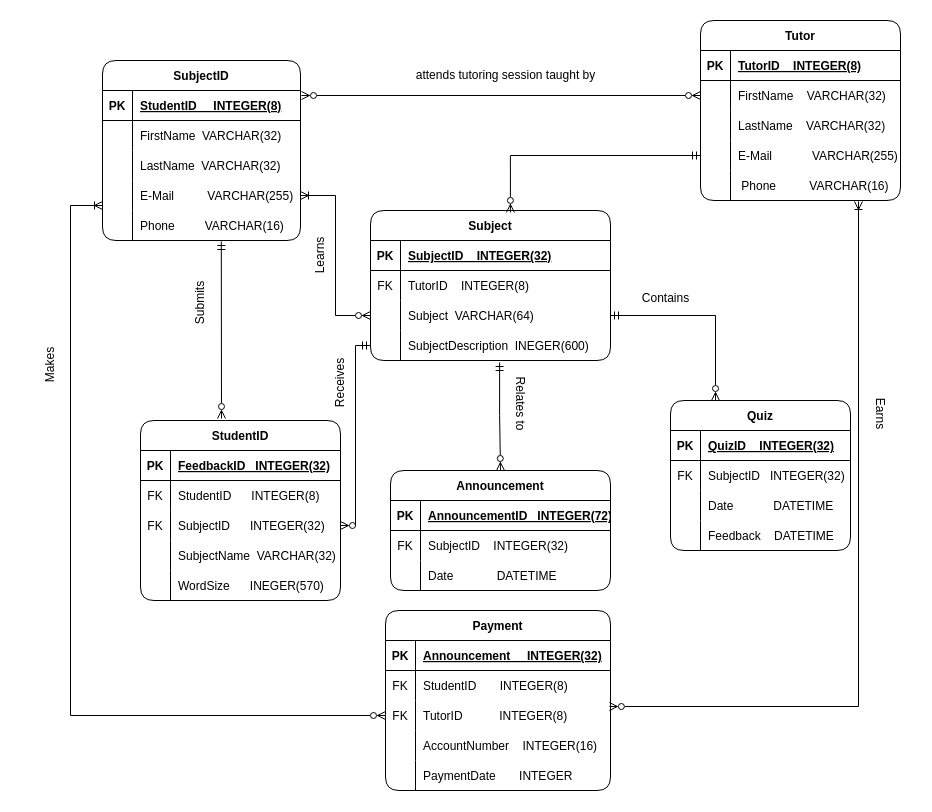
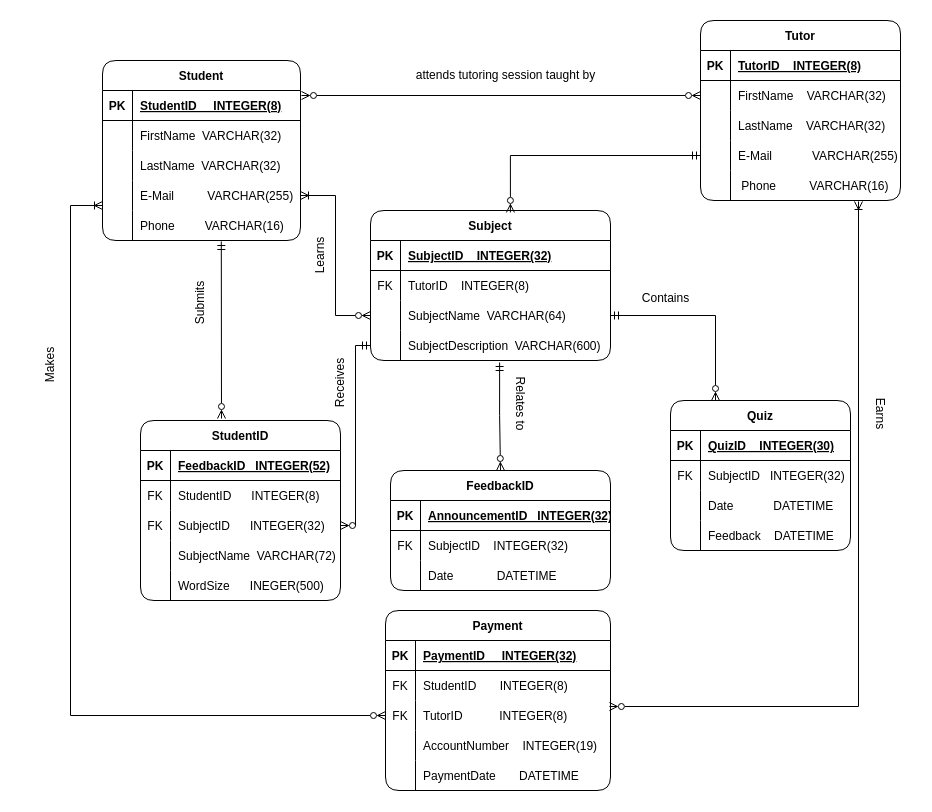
node "SubjectID": label "SubjectID" -> "Student"
node "Subject VARCHAR(64)": label "Subject VARCHAR(64)" -> "SubjectName VARCHAR(64)"
node "SubjectDescription INEGER(600)": label "SubjectDescription INEGER(600)" -> "SubjectDescription VARCHAR(600)"
node "QuizID INTEGER(32)": label "QuizID INTEGER(32)" -> "QuizID INTEGER(30)"
node "FeedbackID INTEGER(32)": label "FeedbackID INTEGER(32)" -> "FeedbackID INTEGER(52)"
node "Announcement": label "Announcement" -> "FeedbackID"
node "AnnouncementID INTEGER(72)": label "AnnouncementID INTEGER(72)" -> "AnnouncementID INTEGER(32)"
node "SubjectName VARCHAR(32)": label "SubjectName VARCHAR(32)" -> "SubjectName VARCHAR(72)"
node "WordSize INEGER(570)": label "WordSize INEGER(570)" -> "WordSize INEGER(500)"
node "Announcement INTEGER(32)": label "Announcement INTEGER(32)" -> "PaymentID INTEGER(32)"
node "AccountNumber INTEGER(16)": label "AccountNumber INTEGER(16)" -> "AccountNumber INTEGER(19)"
node "PaymentDate INTEGER": label "PaymentDate INTEGER" -> "PaymentDate DATETIME"
